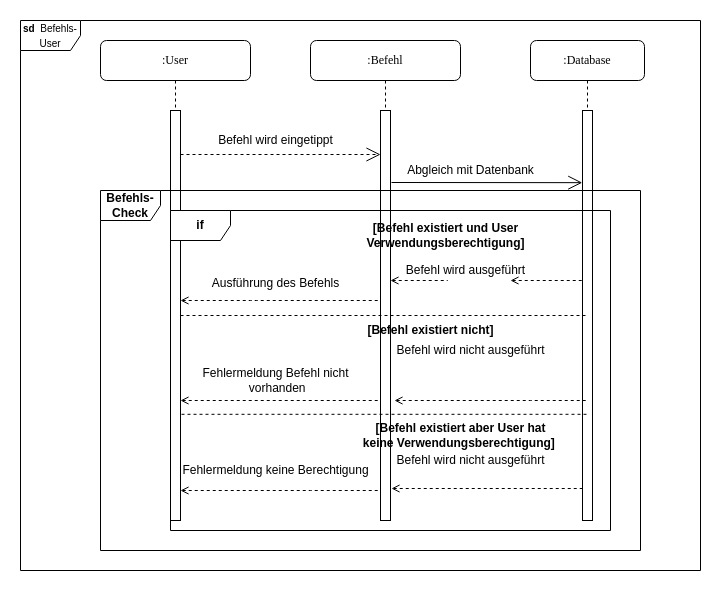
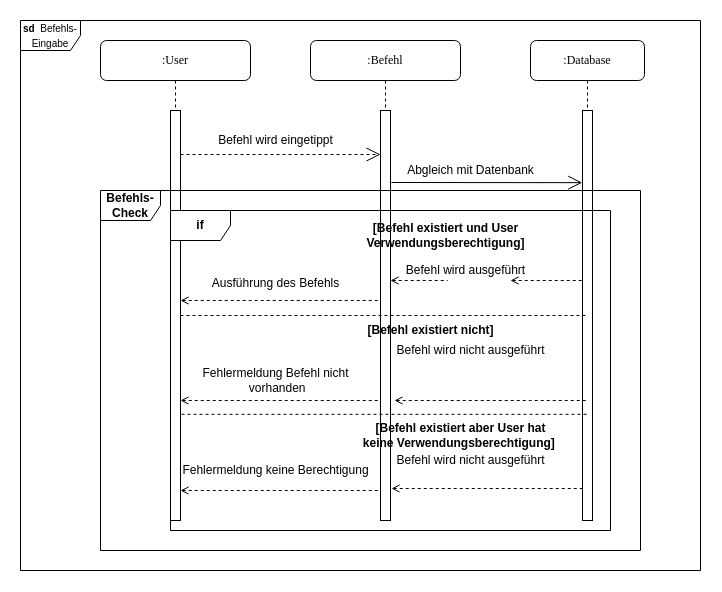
node "sd Befehls- User": label "sd Befehls- User" -> "sd Befehls- Eingabe"
